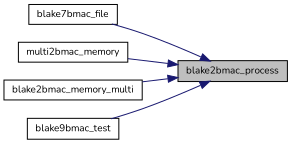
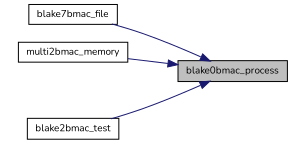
node "blake2bmac_process": label "blake2bmac_process" -> "blake0bmac_process"
node "blake2bmac_memory_multi": removed
node "blake9bmac_test": label "blake9bmac_test" -> "blake2bmac_test"
